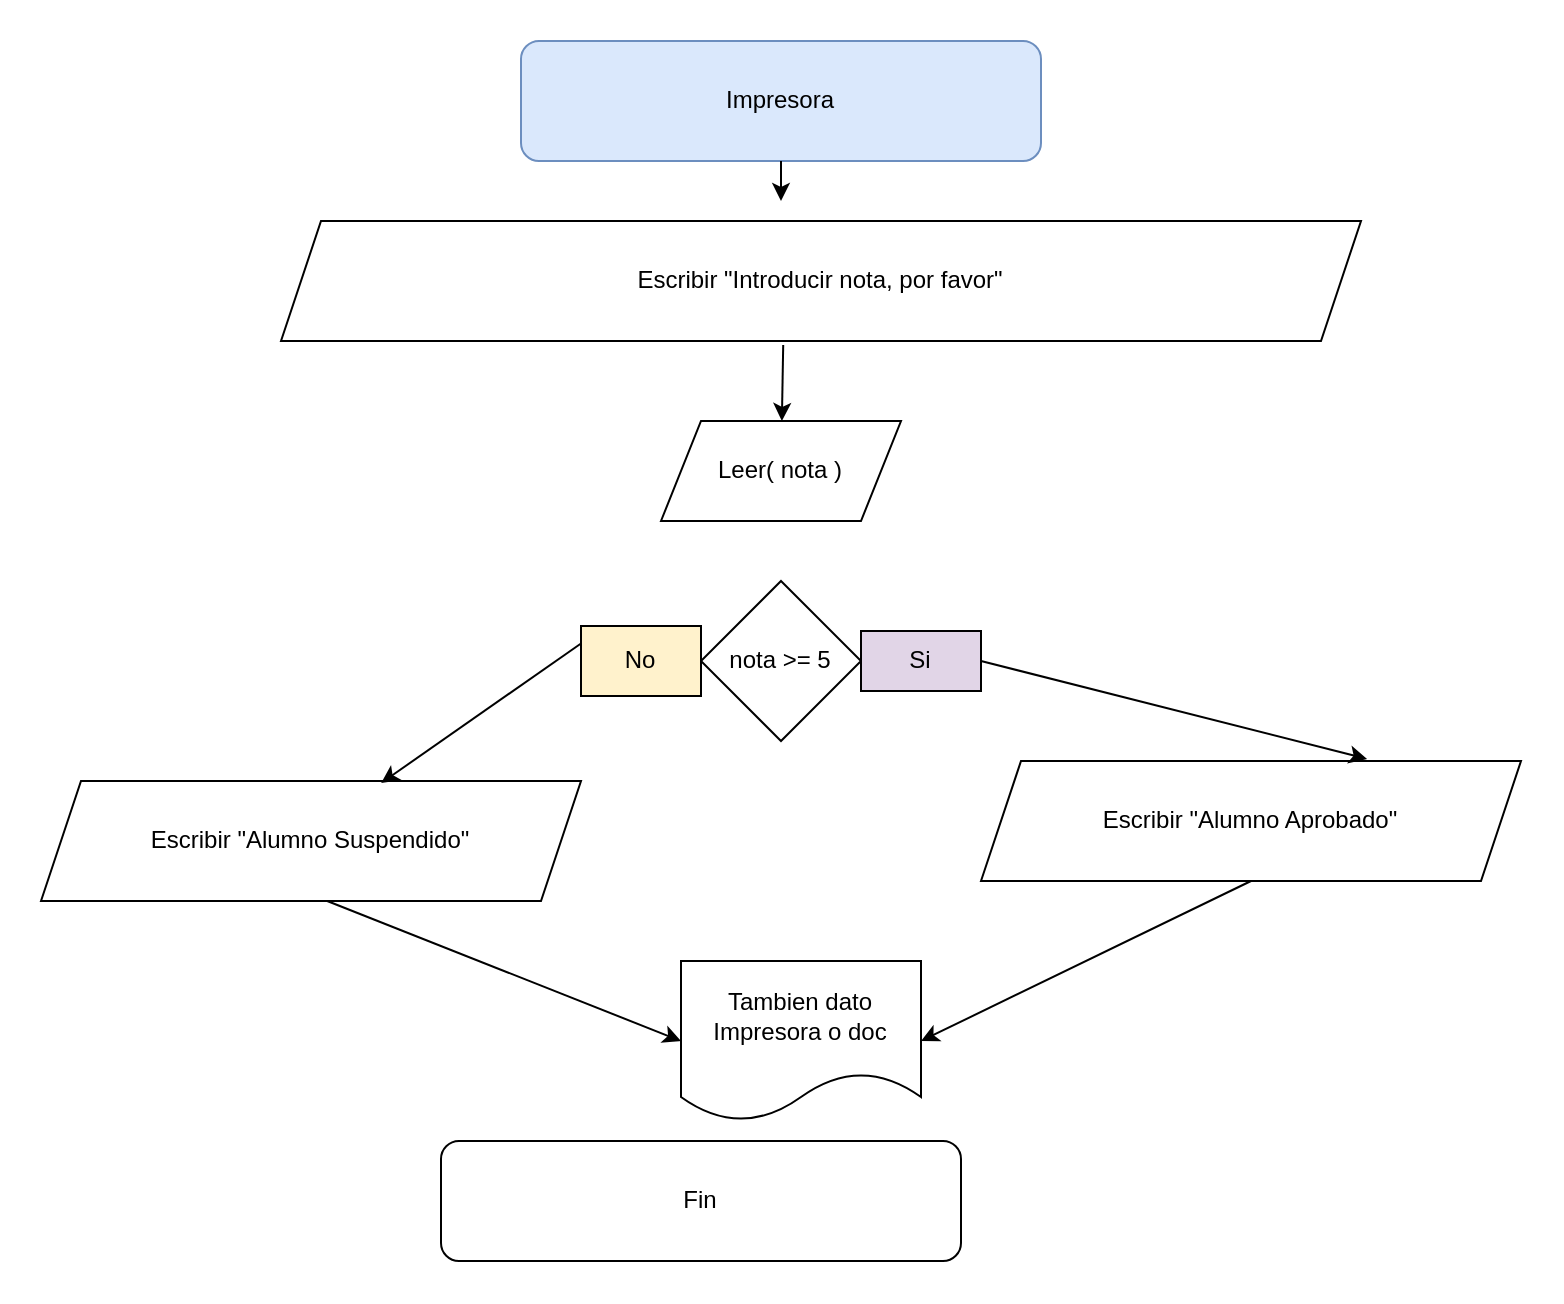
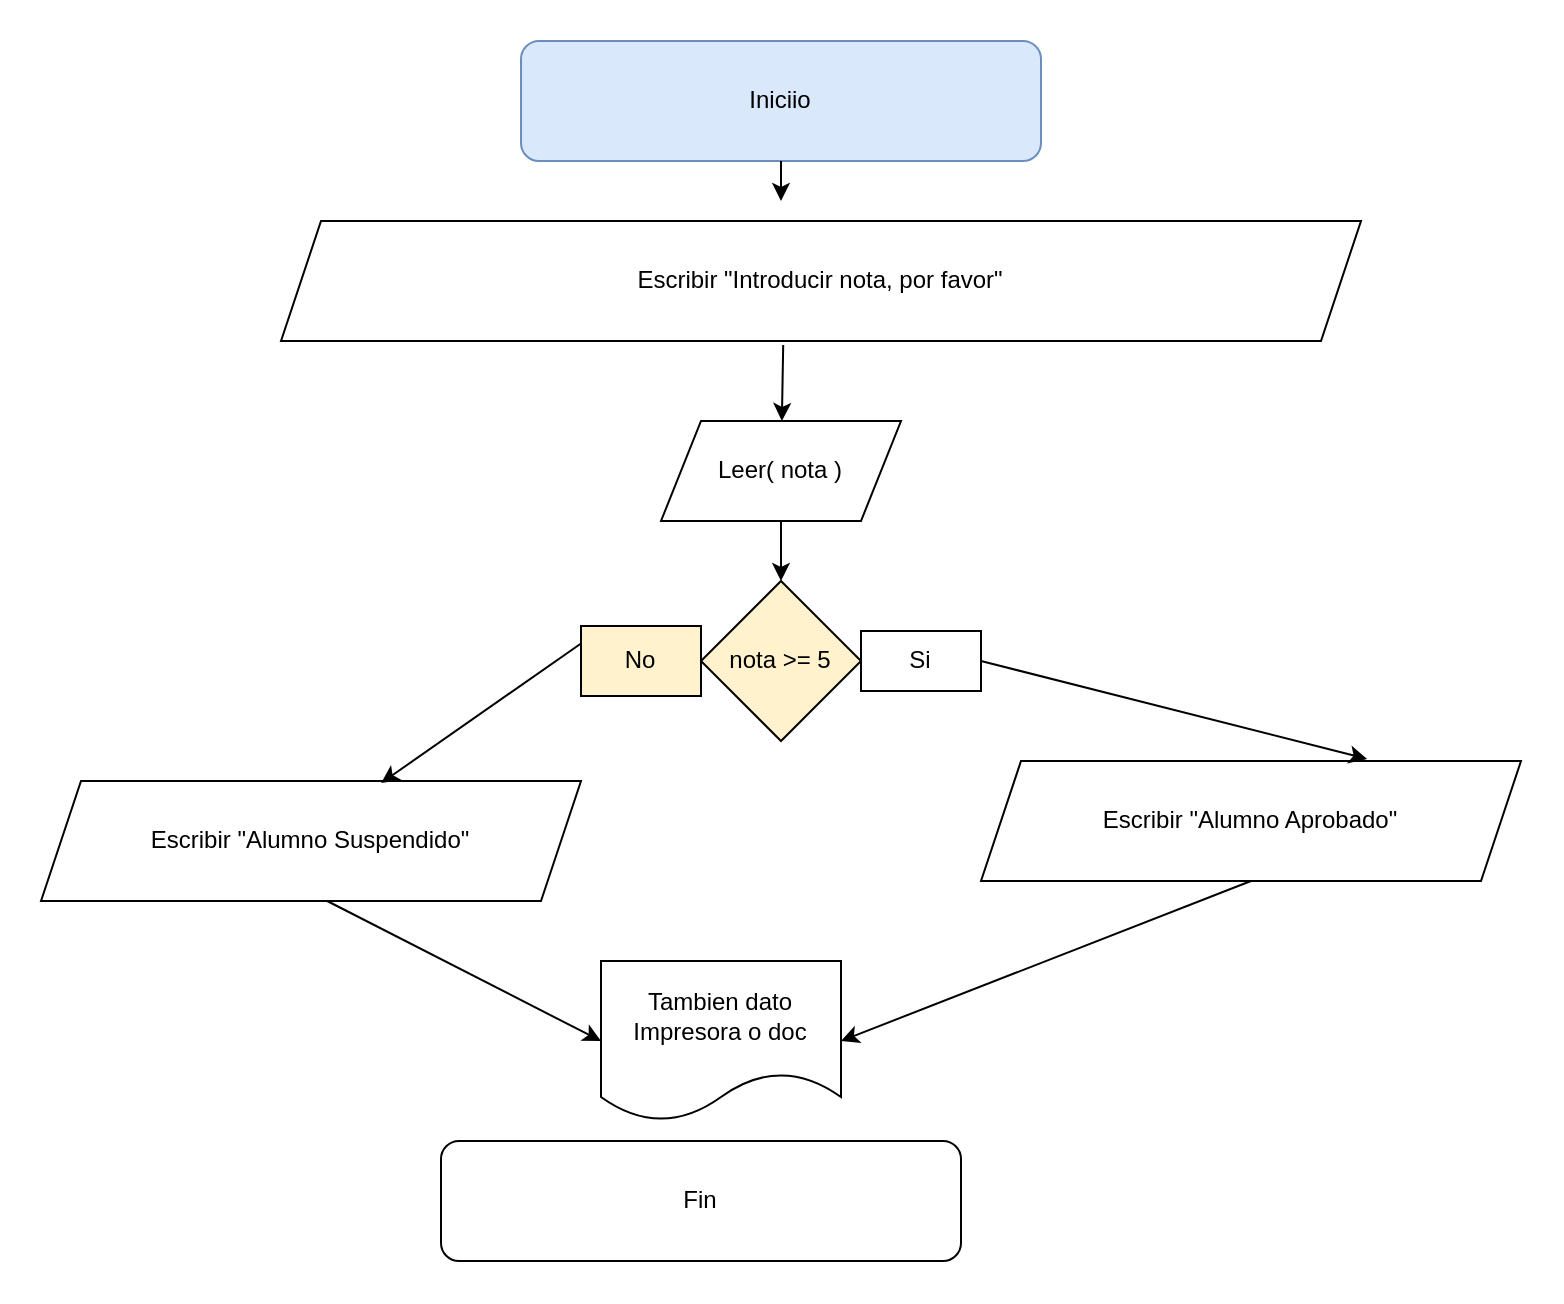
node "Impresora": label "Impresora" -> "Iniciio"
edge "Leer( nota )" -> "nota >= 5": added
node "nota >= 5": fillcolor #ffffff -> #fff2cc
node "Si": fillcolor #e1d5e7 -> #ffffff
node "Tambien dato Impresora o doc": moved (801, 1041) -> (721, 1041)
